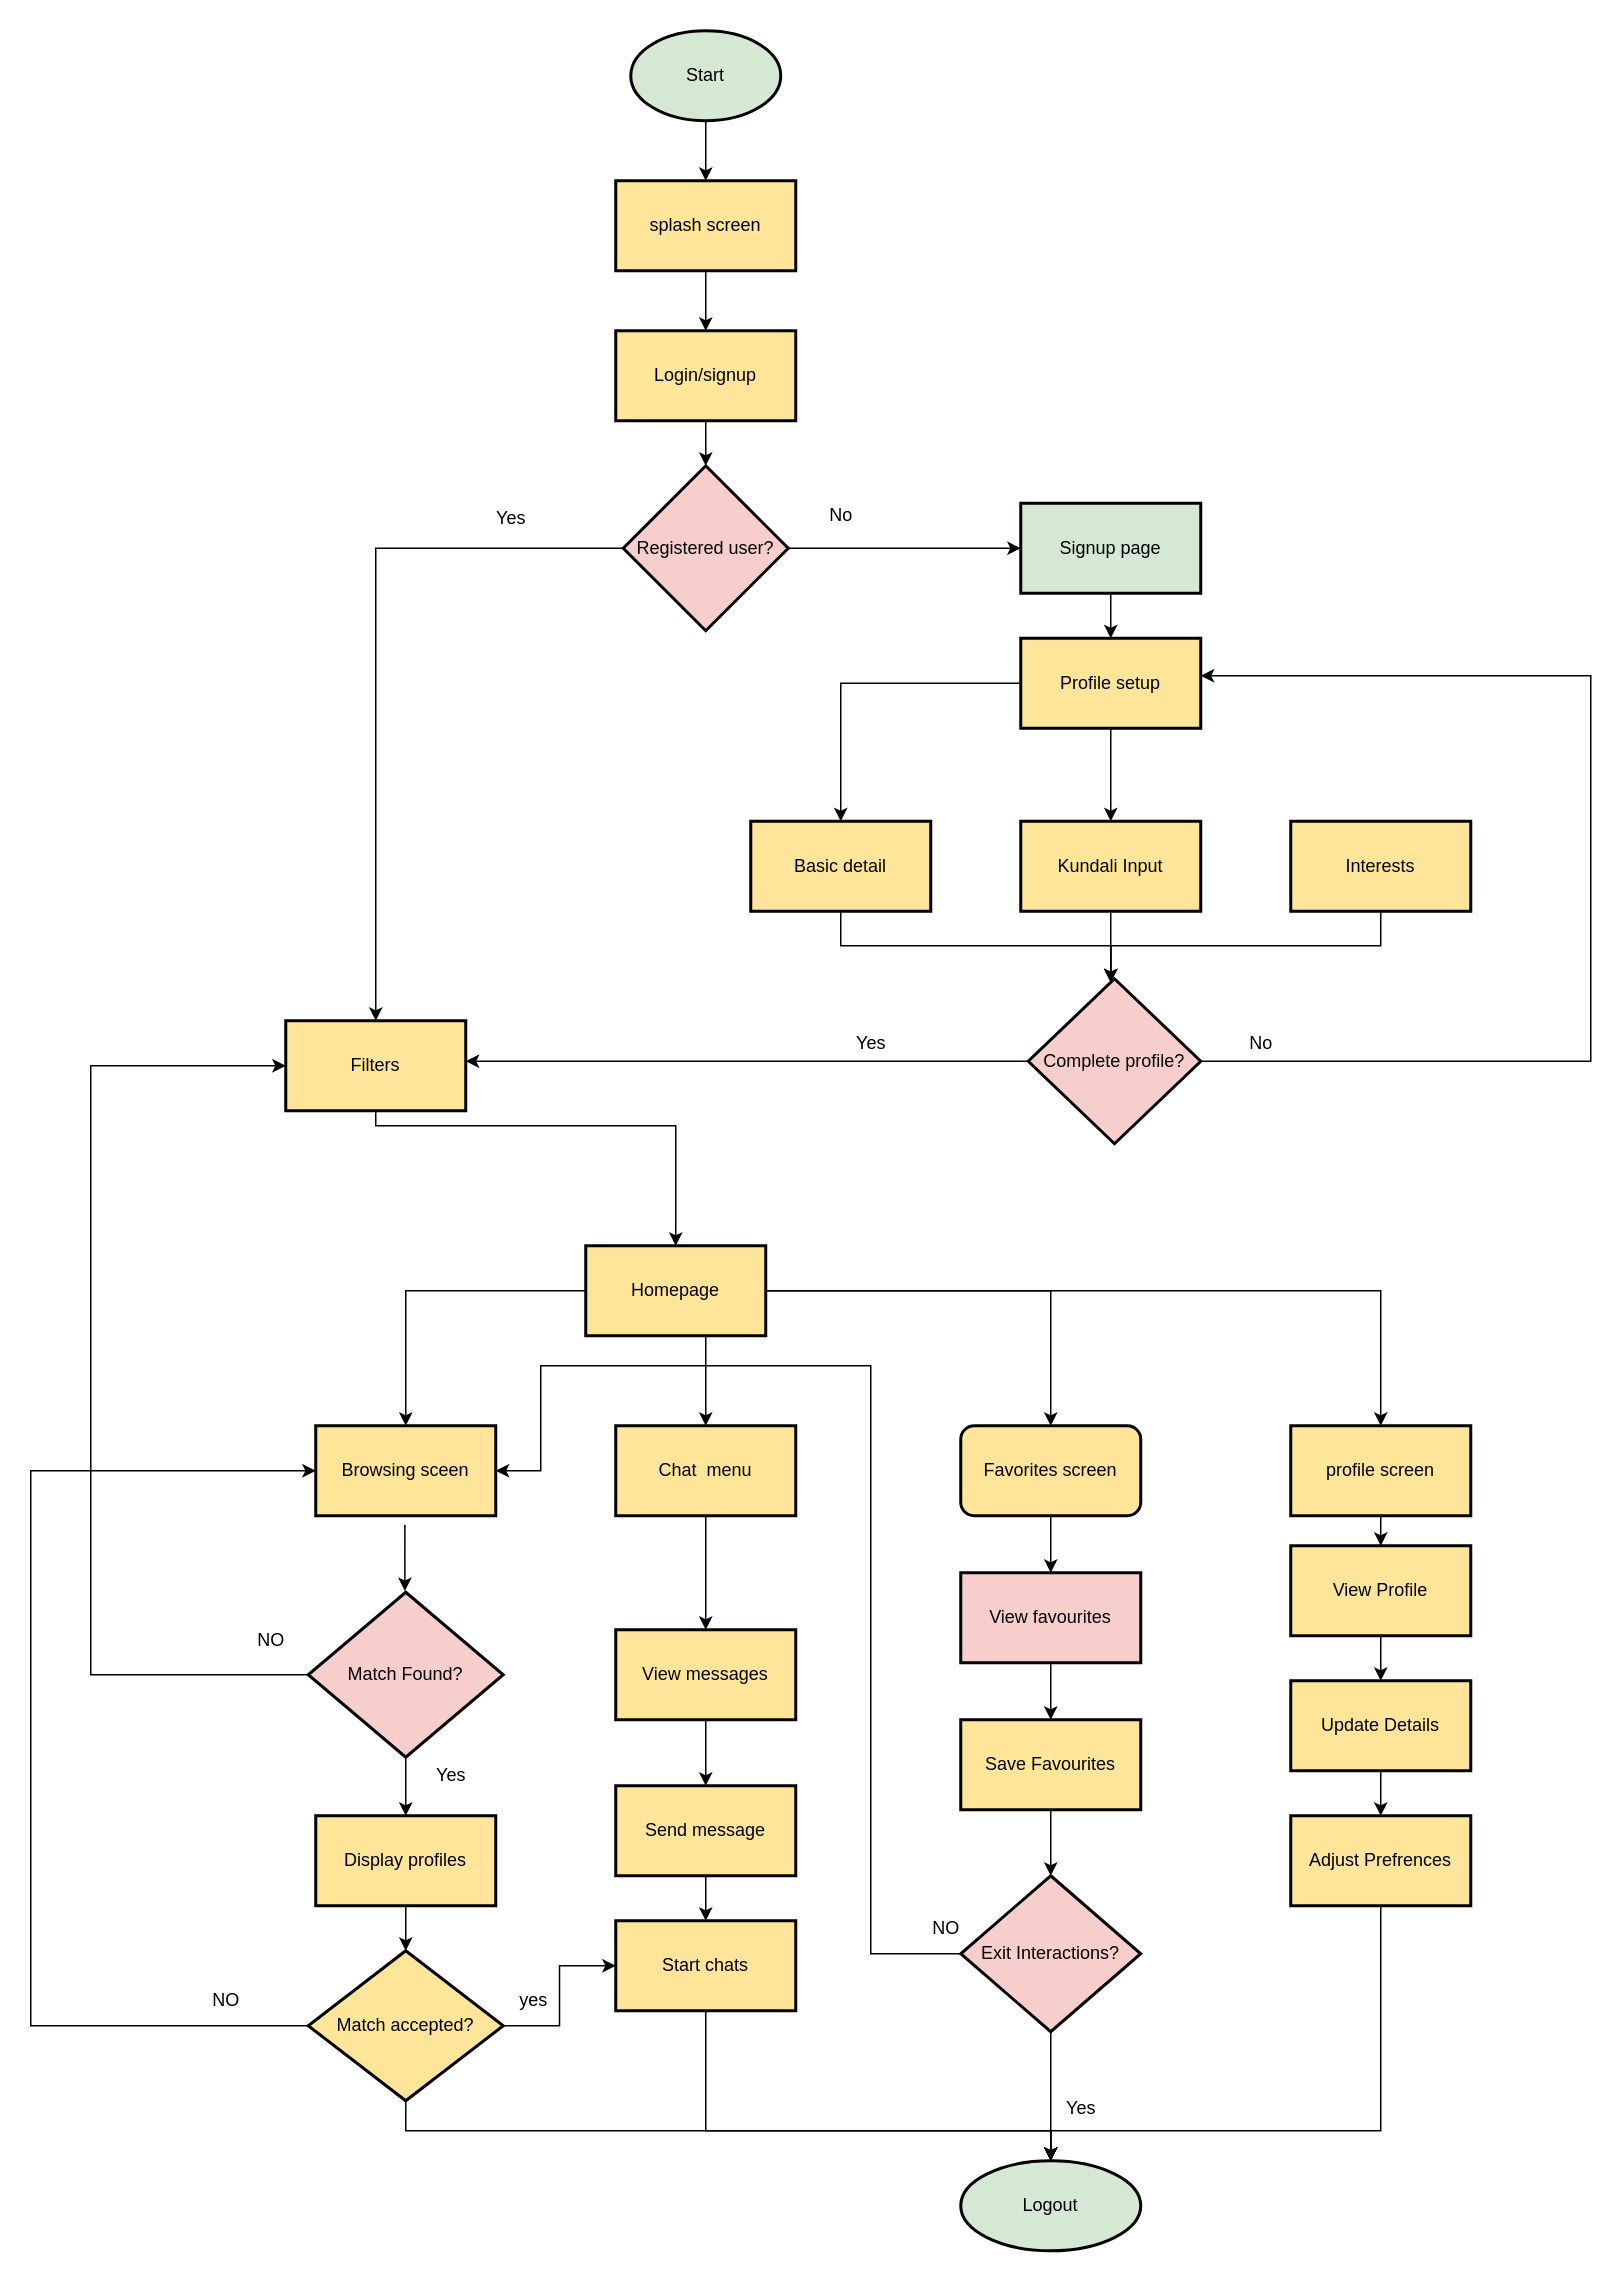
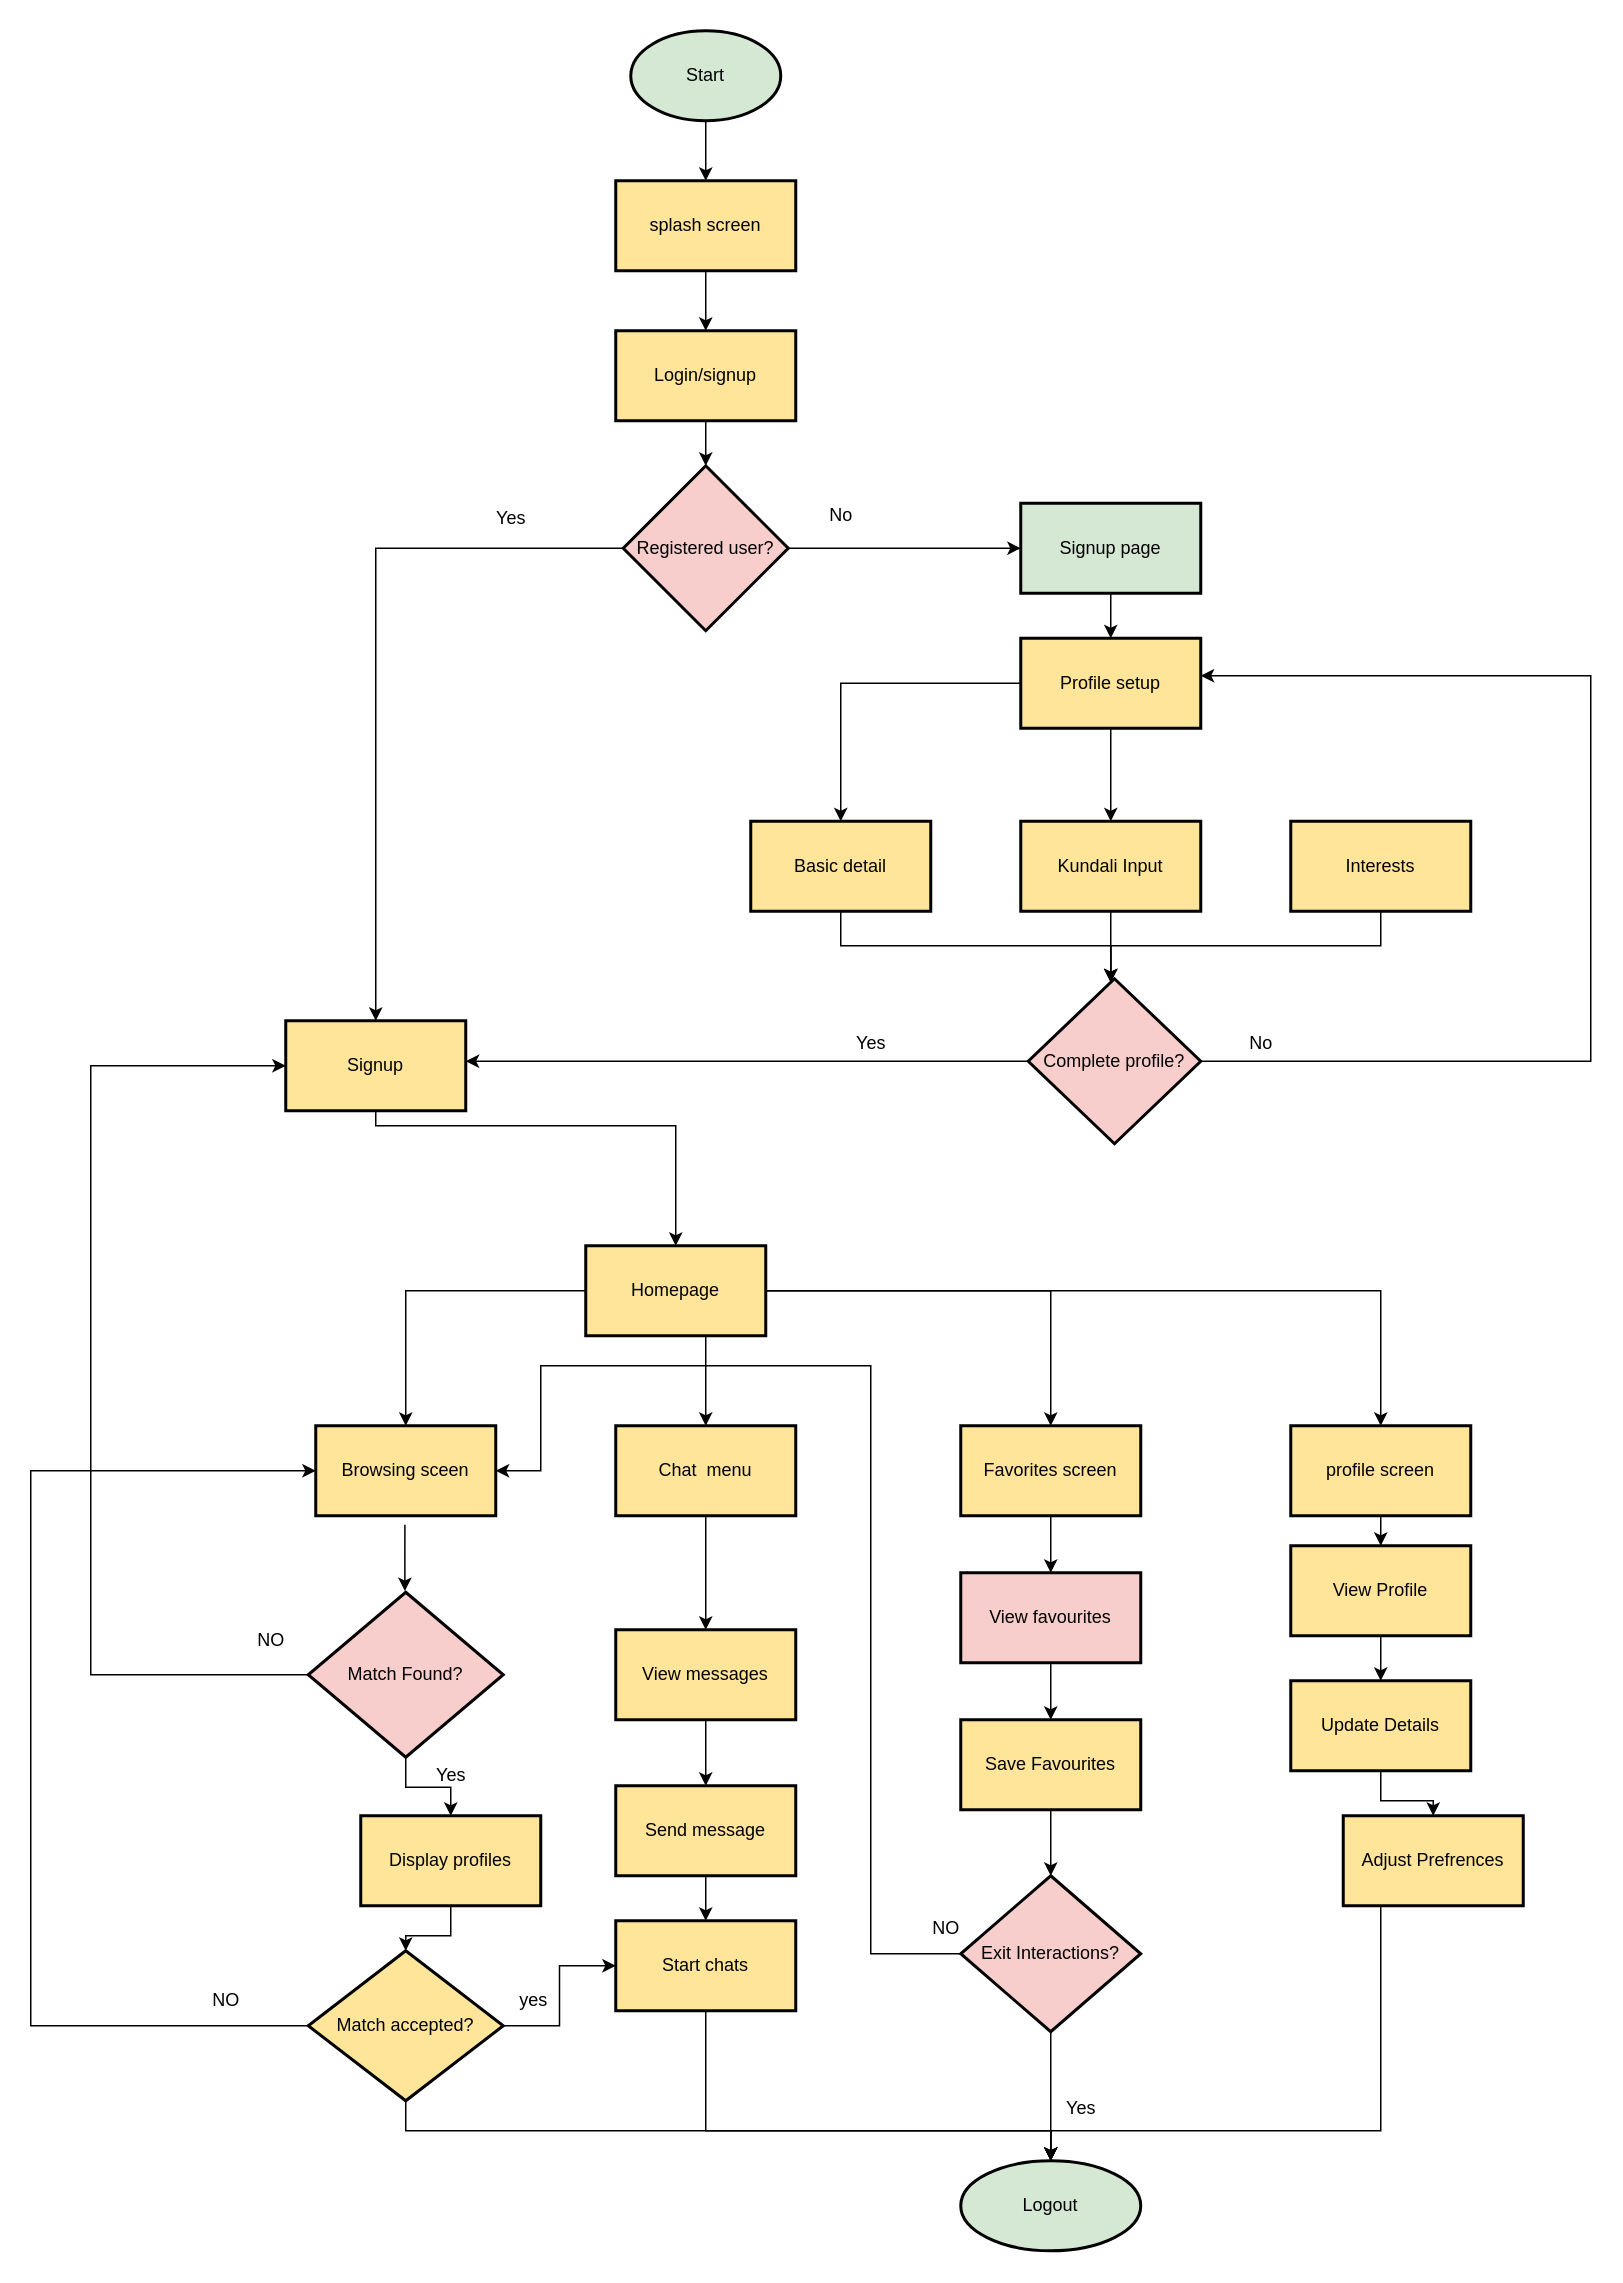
node "Filters": label "Filters" -> "Signup"
node "Favorites screen": shape rounded rectangle -> rectangle
node "Display profiles": moved (406, 1861) -> (451, 1861)
node "Adjust Prefrences": moved (1381, 1861) -> (1433, 1861)
